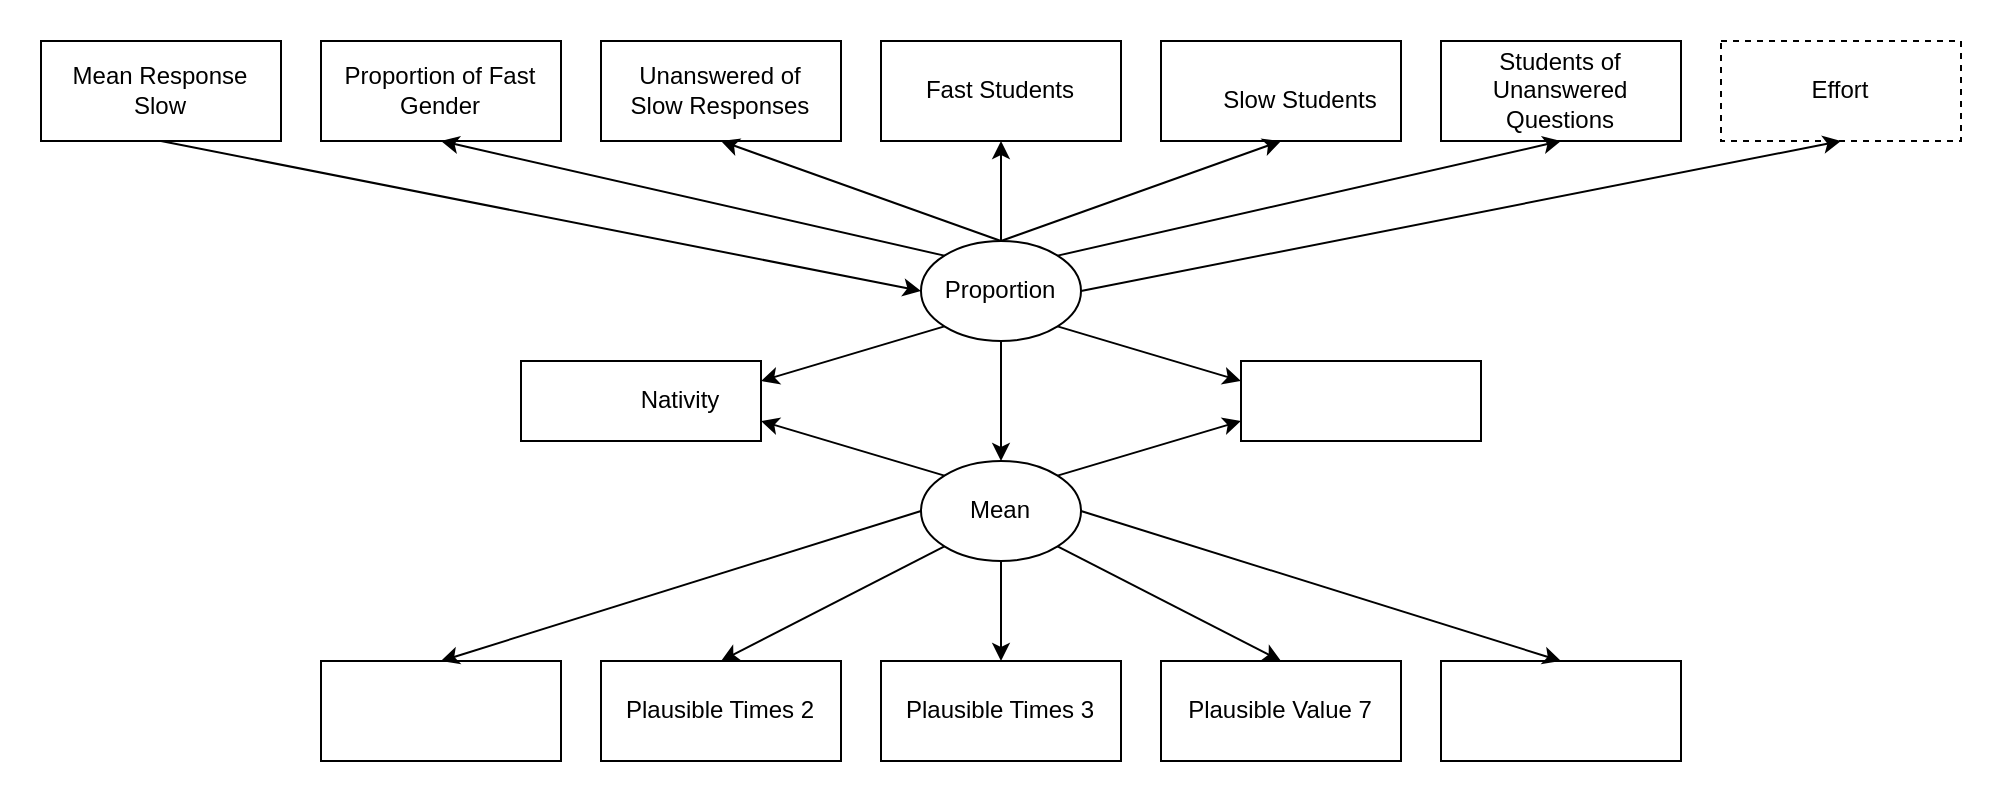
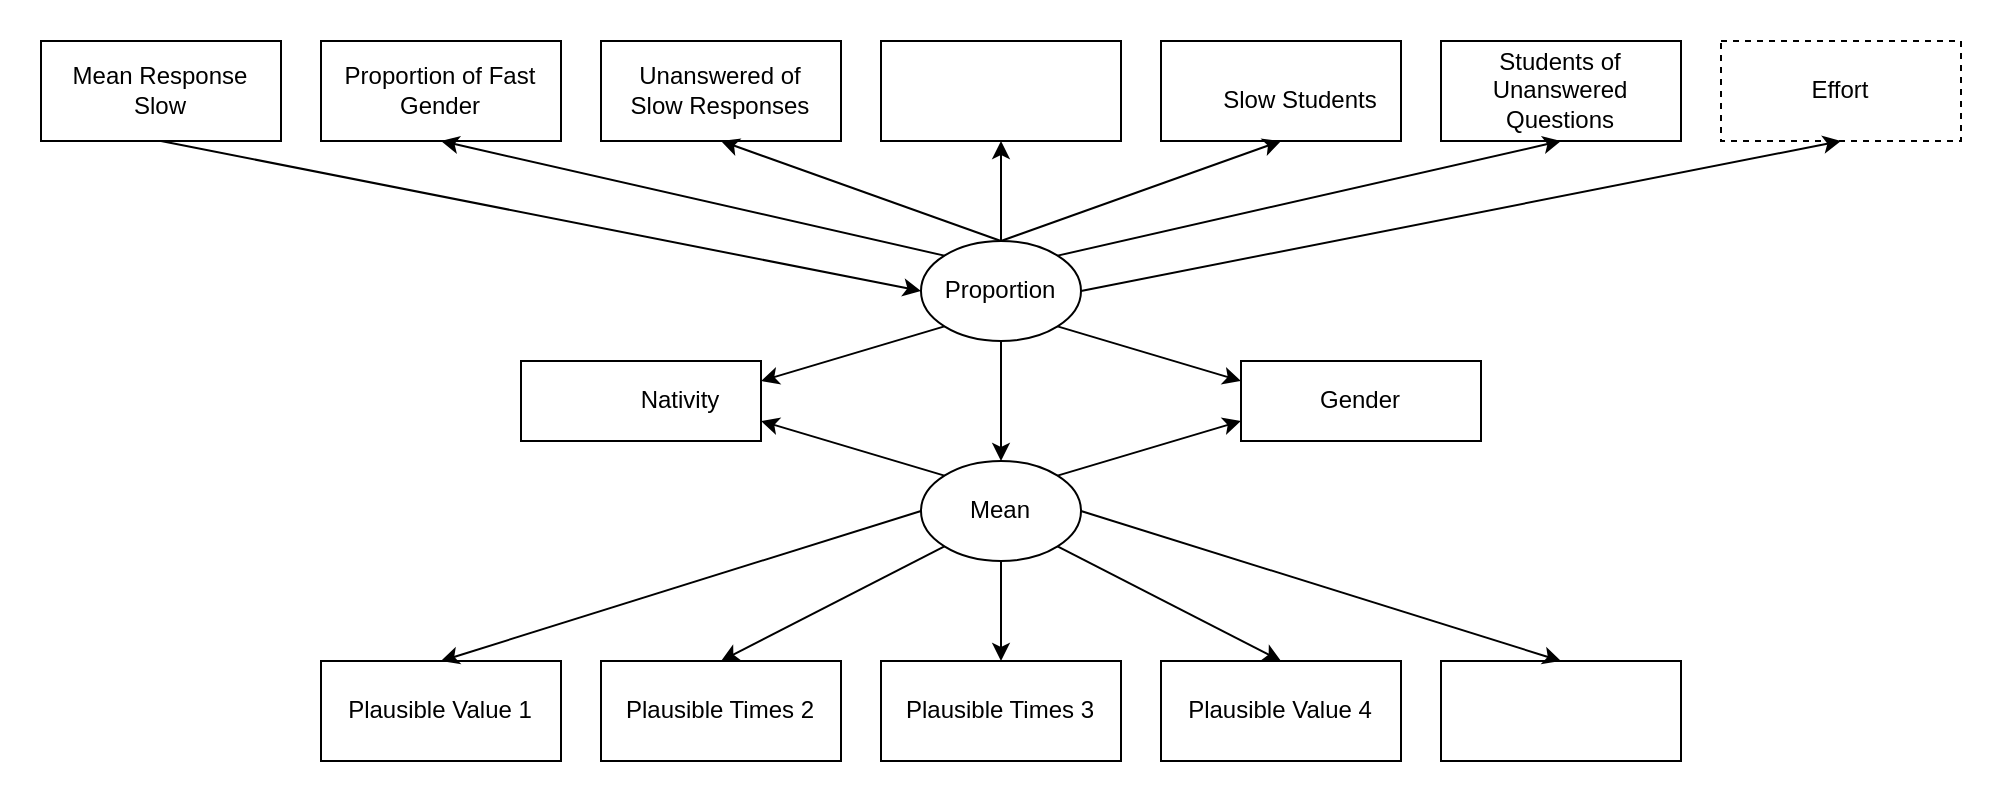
node "Fast Students": removed
node "Gender": added
node "Plausible Value 1": added
node "Plausible Value 7": label "Plausible Value 7" -> "Plausible Value 4"
